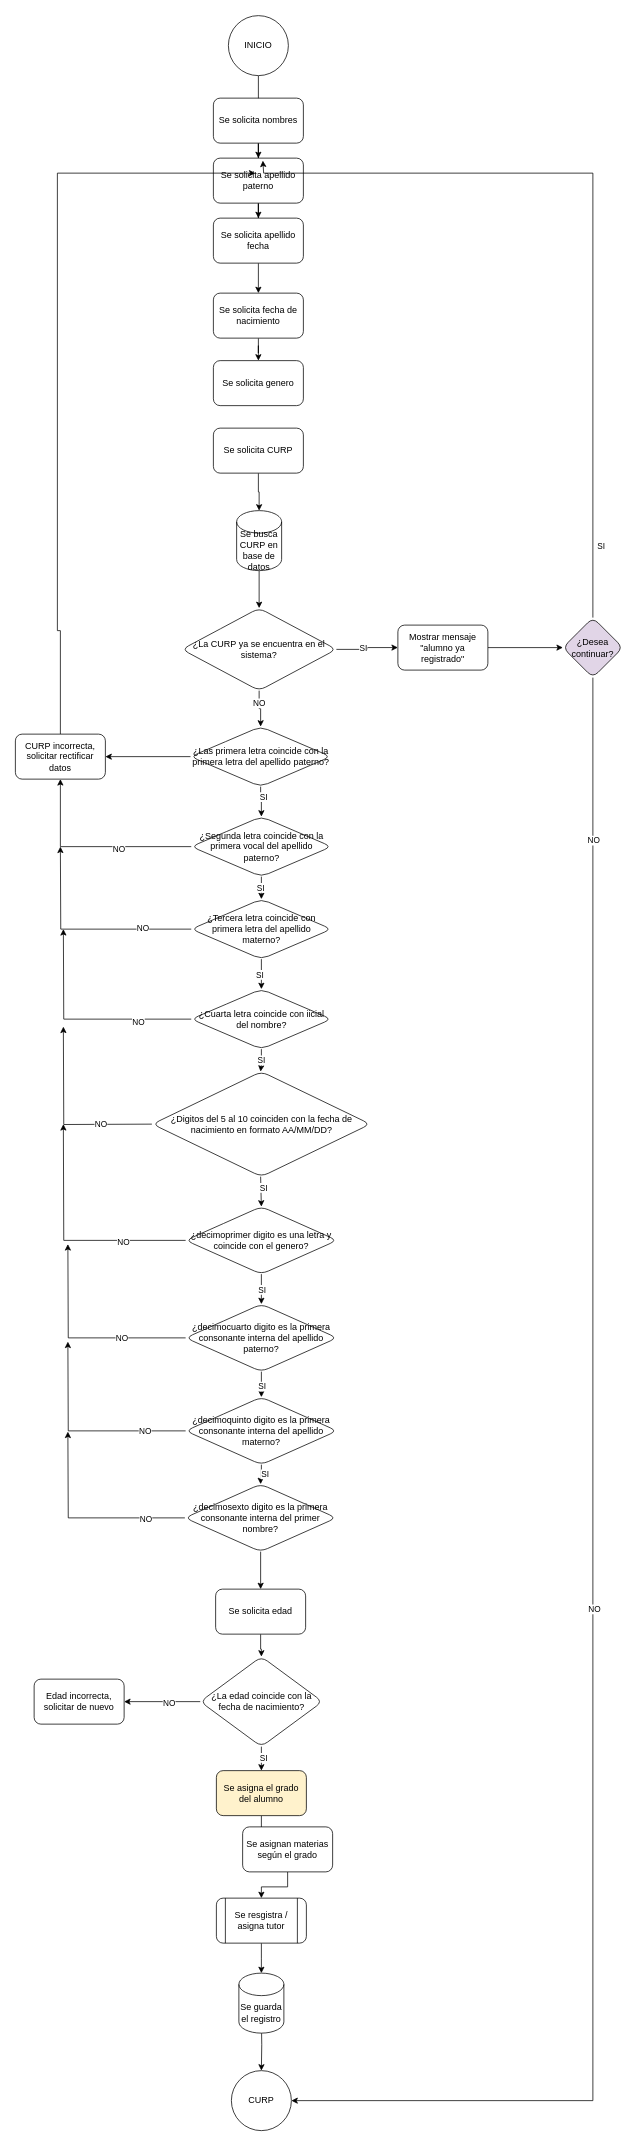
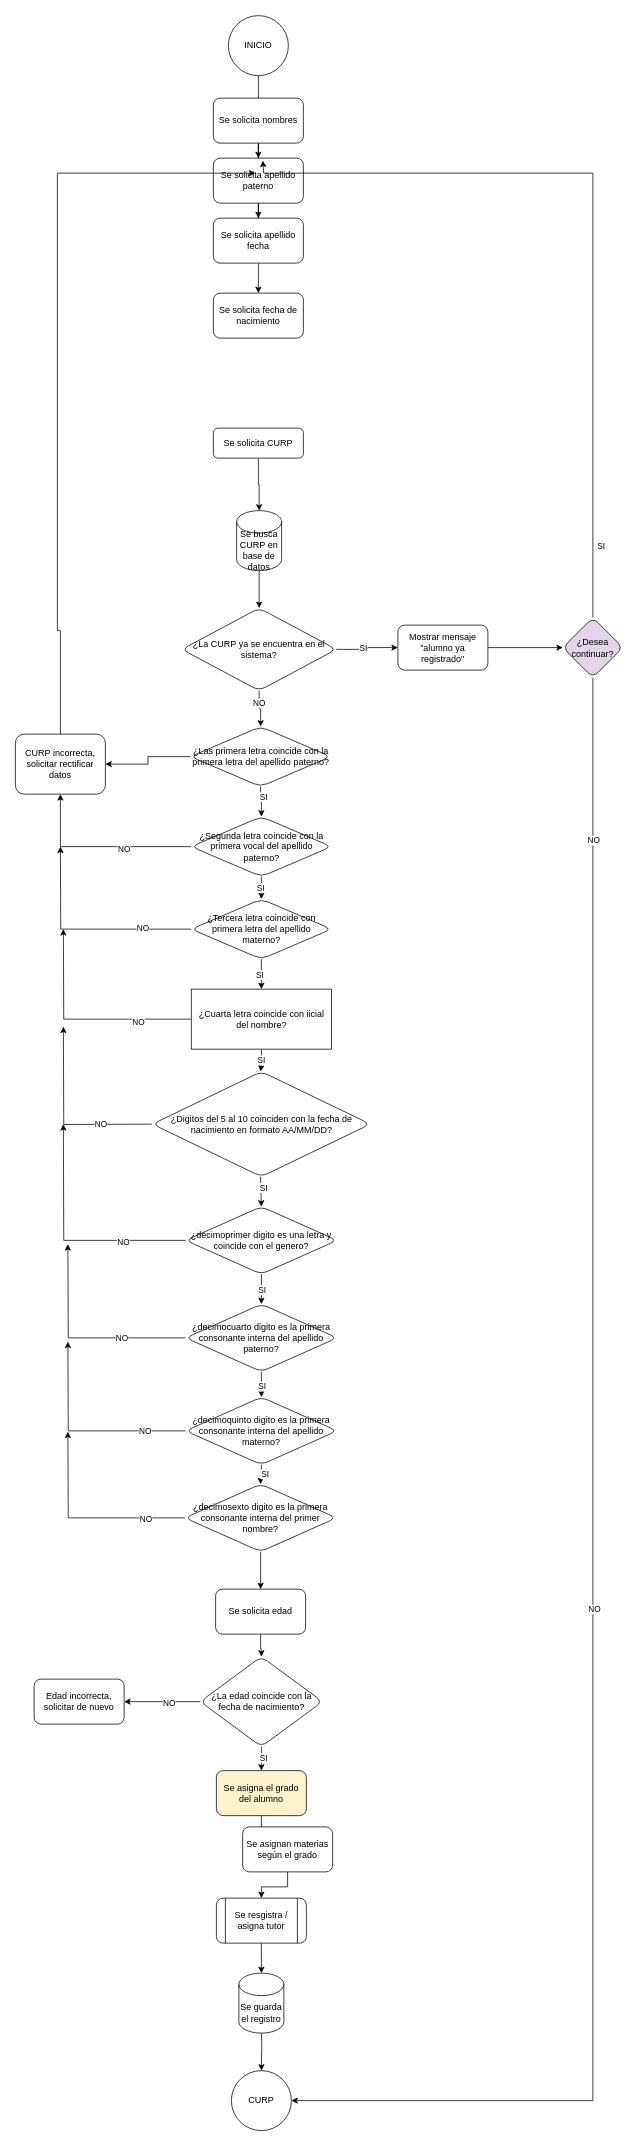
edge "Se solicita fecha de nacimiento" -> "Se solicita genero": removed
node "Se solicita genero": removed
node "Se solicita CURP": size 90x45 -> 90x30
node "CURP incorrecta, solicitar rectificar datos": size 90x45 -> 90x60
node "¿Cuarta letra coincide con iicial del nombre?": shape diamond -> rectangle
